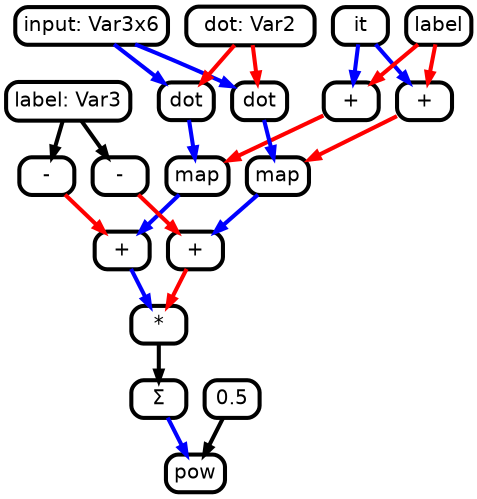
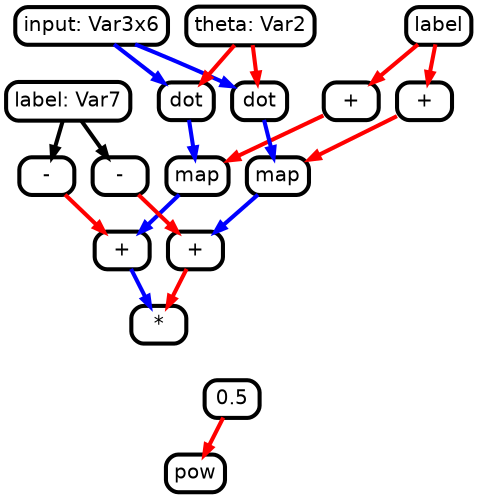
node "dot: Var2": label "dot: Var2" -> "theta: Var2"
node "it": removed
node "label: Var3": label "label: Var3" -> "label: Var7"
node "Σ": removed
edge "0.5" -> "pow": color black -> red
